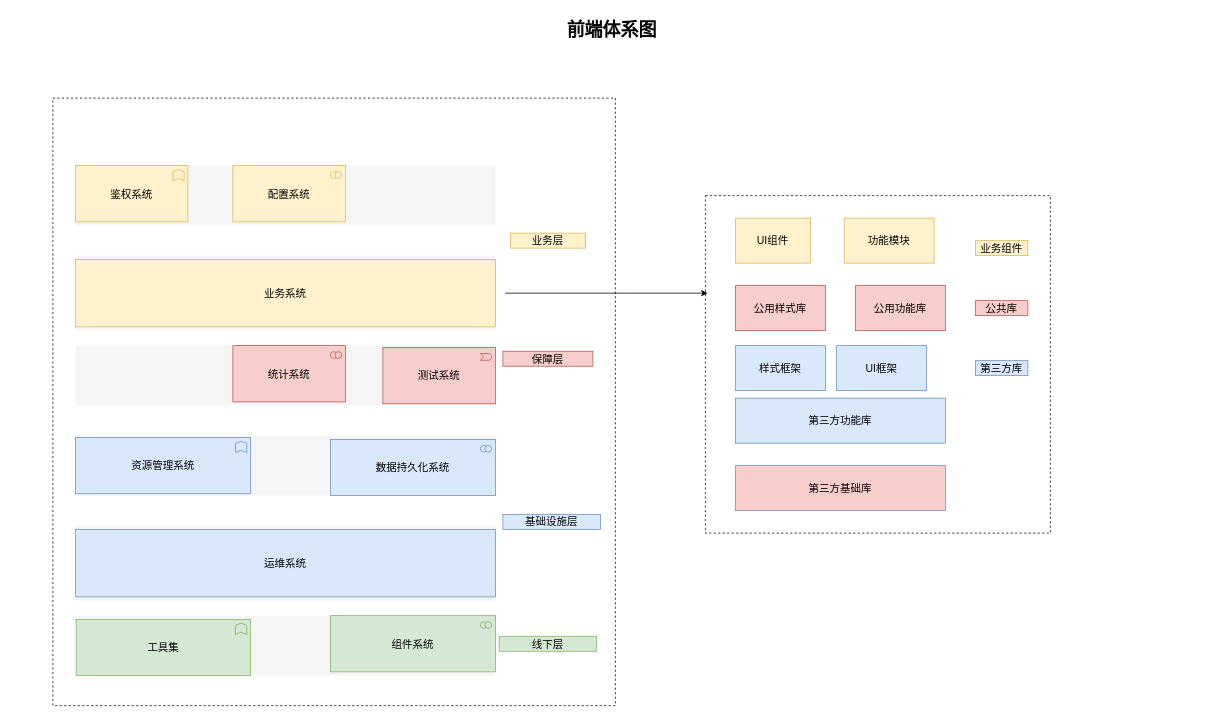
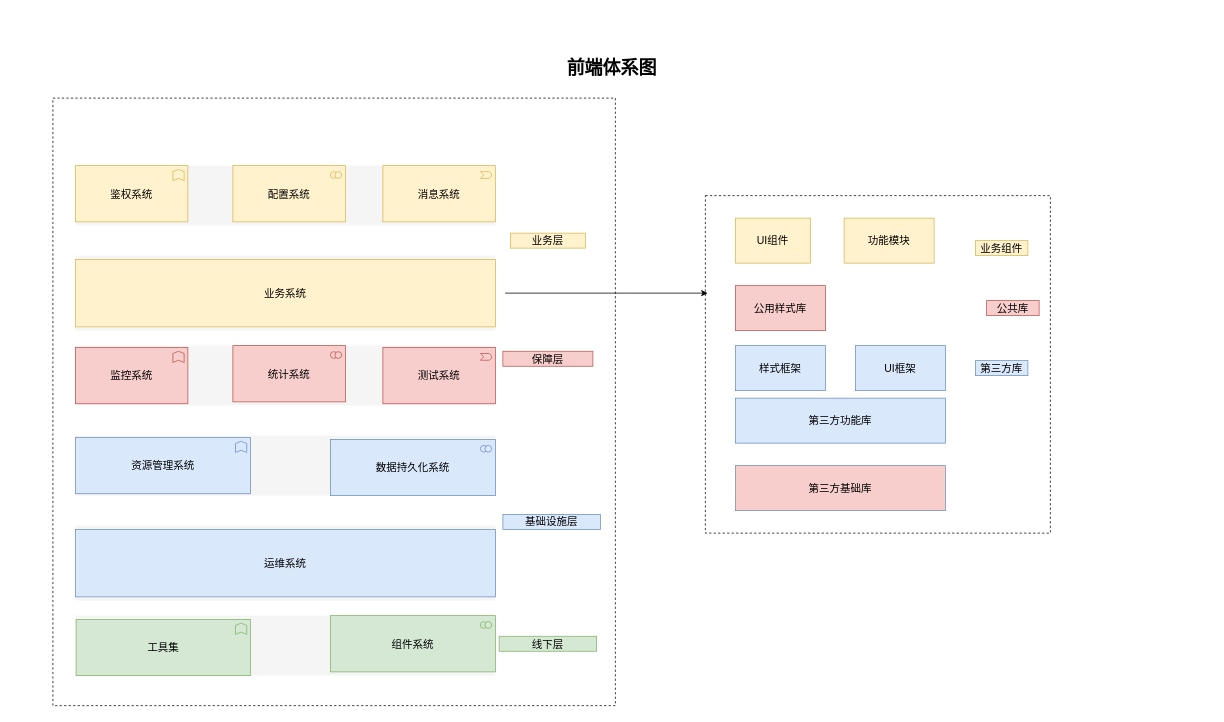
node "前端体系图": moved (612, 30) -> (612, 68)
node "消息系统": added
node "公用功能库": removed
node "公共库": moved (1002, 308) -> (1013, 308)
node "UI框架": moved (882, 368) -> (900, 368)
node "监控系统": added
